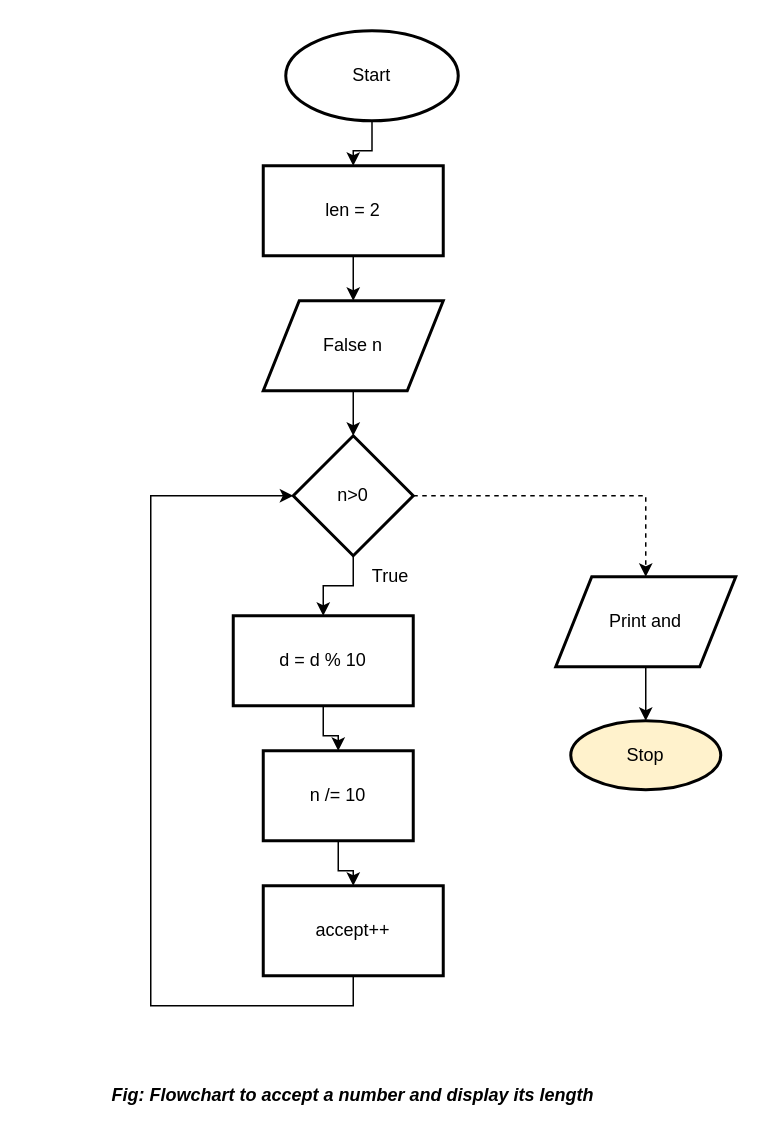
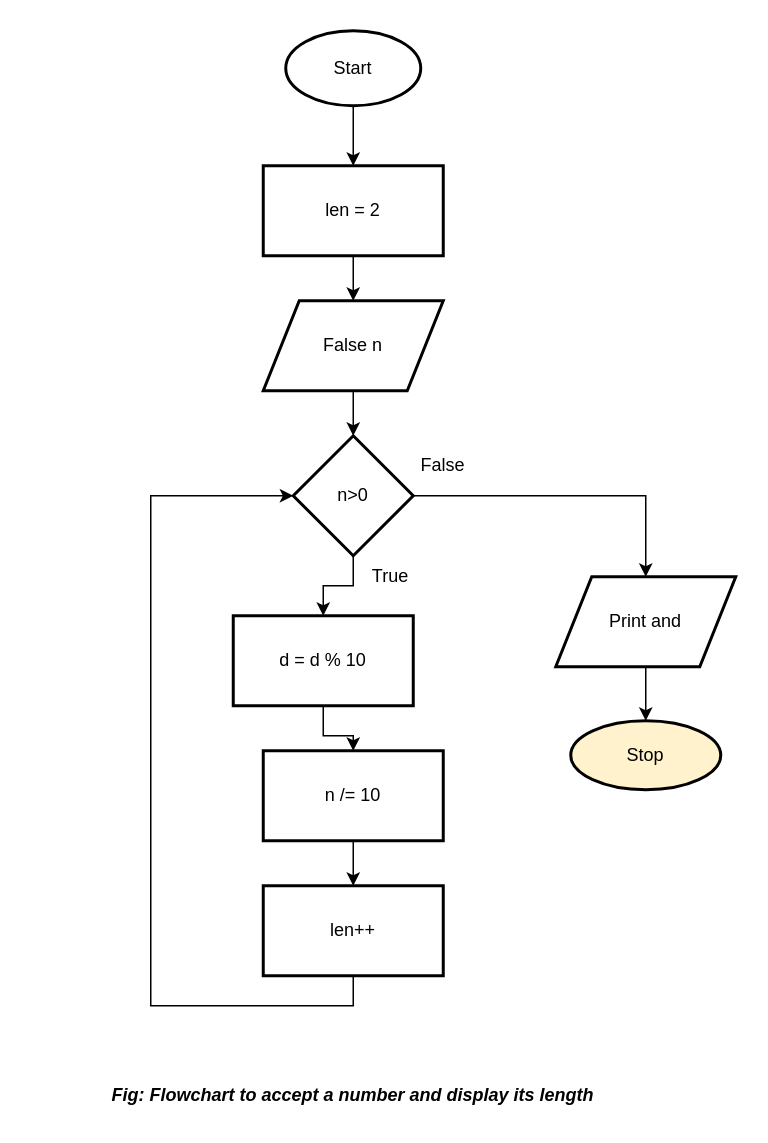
node "Start": size 173x90 -> 135x75
node "False": added
edge "n>0" -> "Print and": style dashed -> solid
node "n /= 10": size 150x90 -> 180x90
node "accept++": label "accept++" -> "len++"
